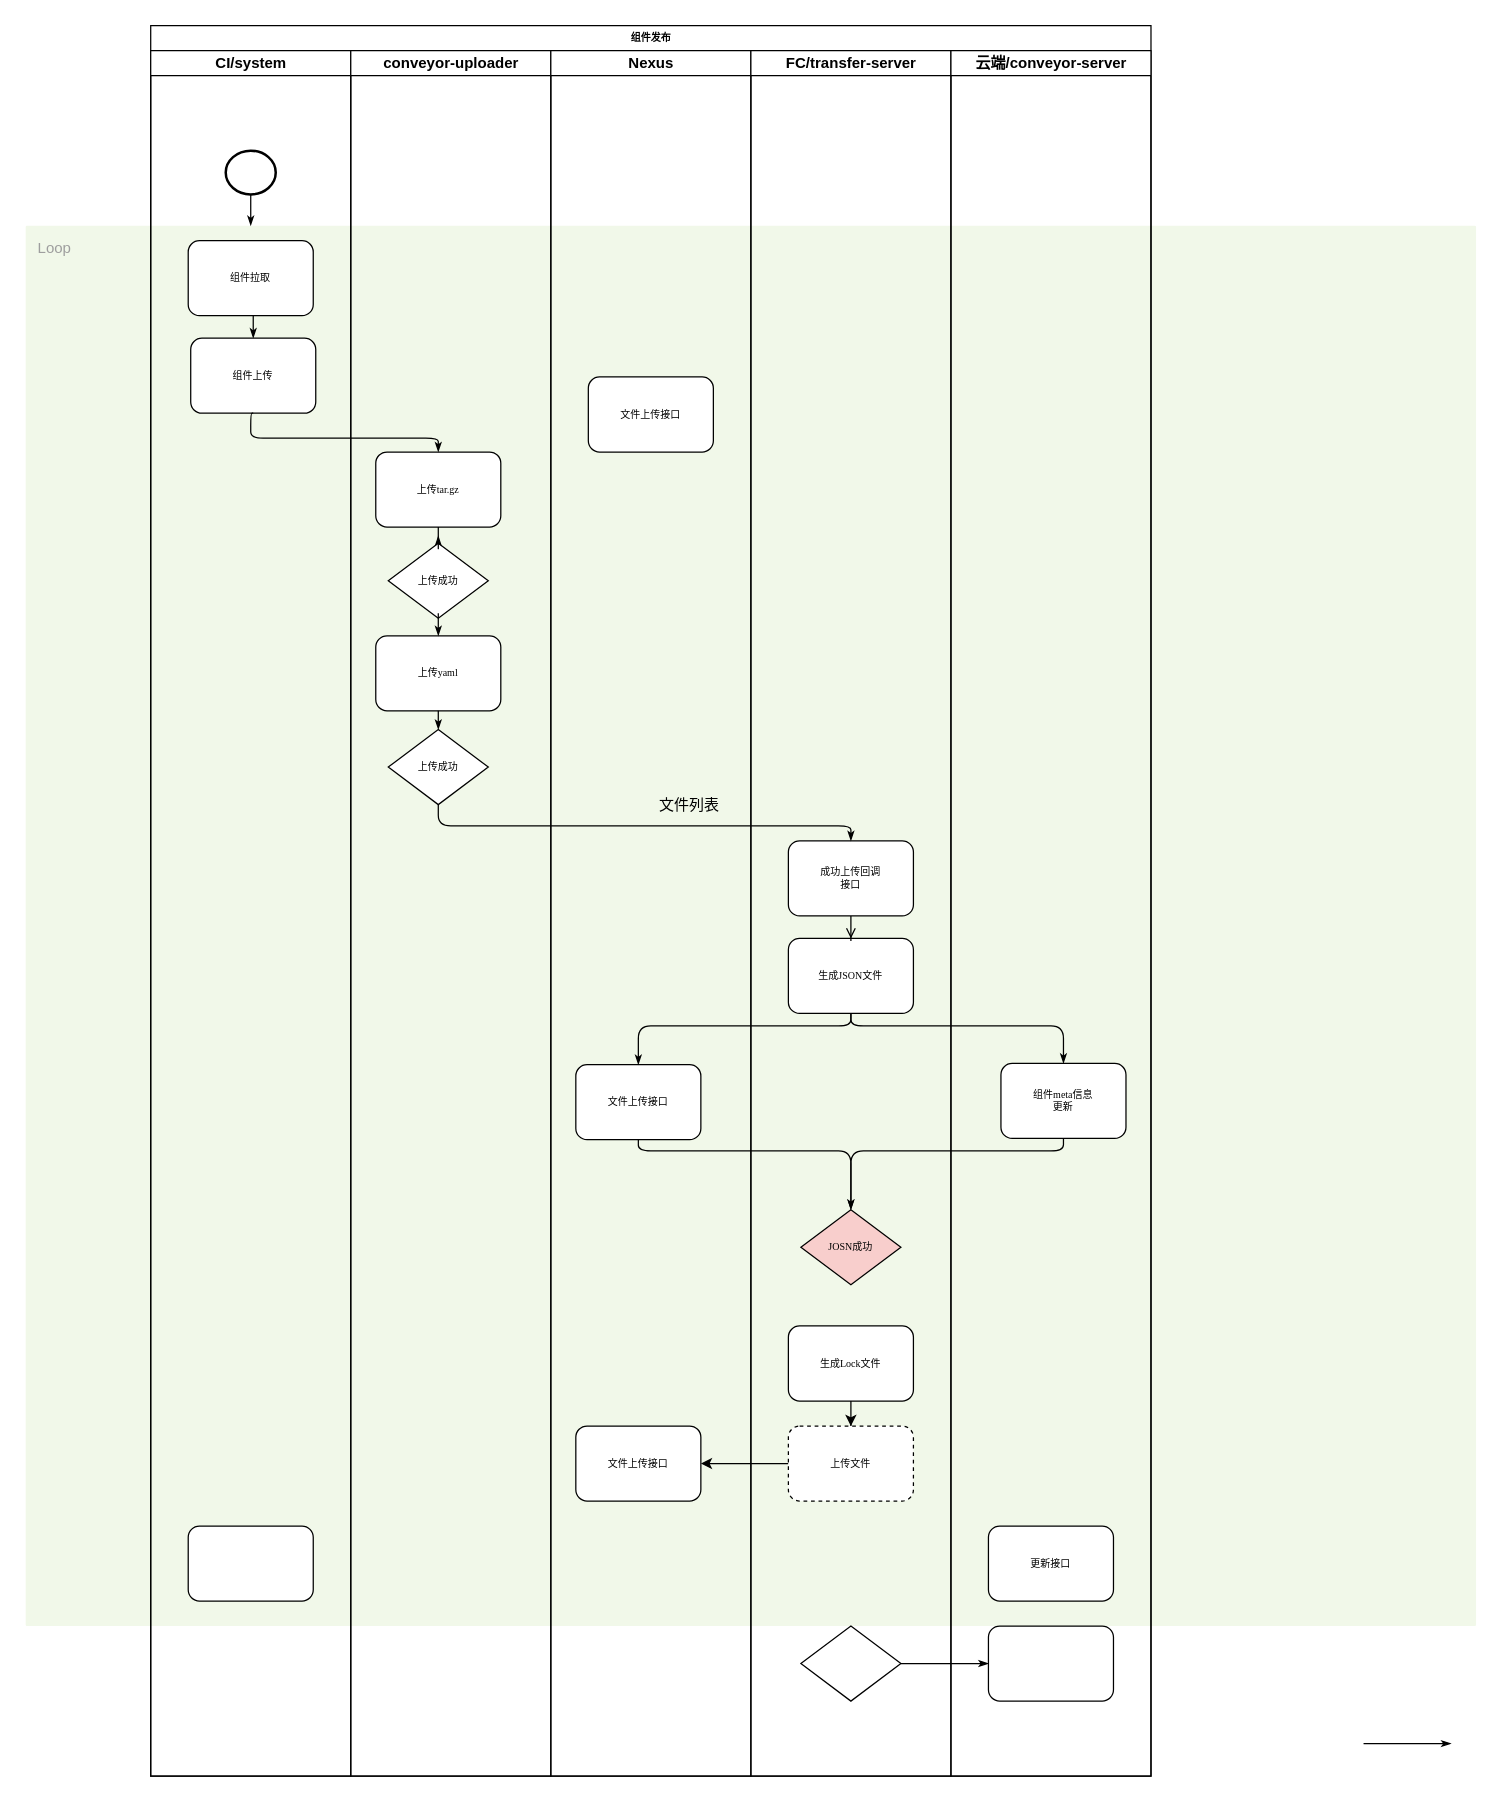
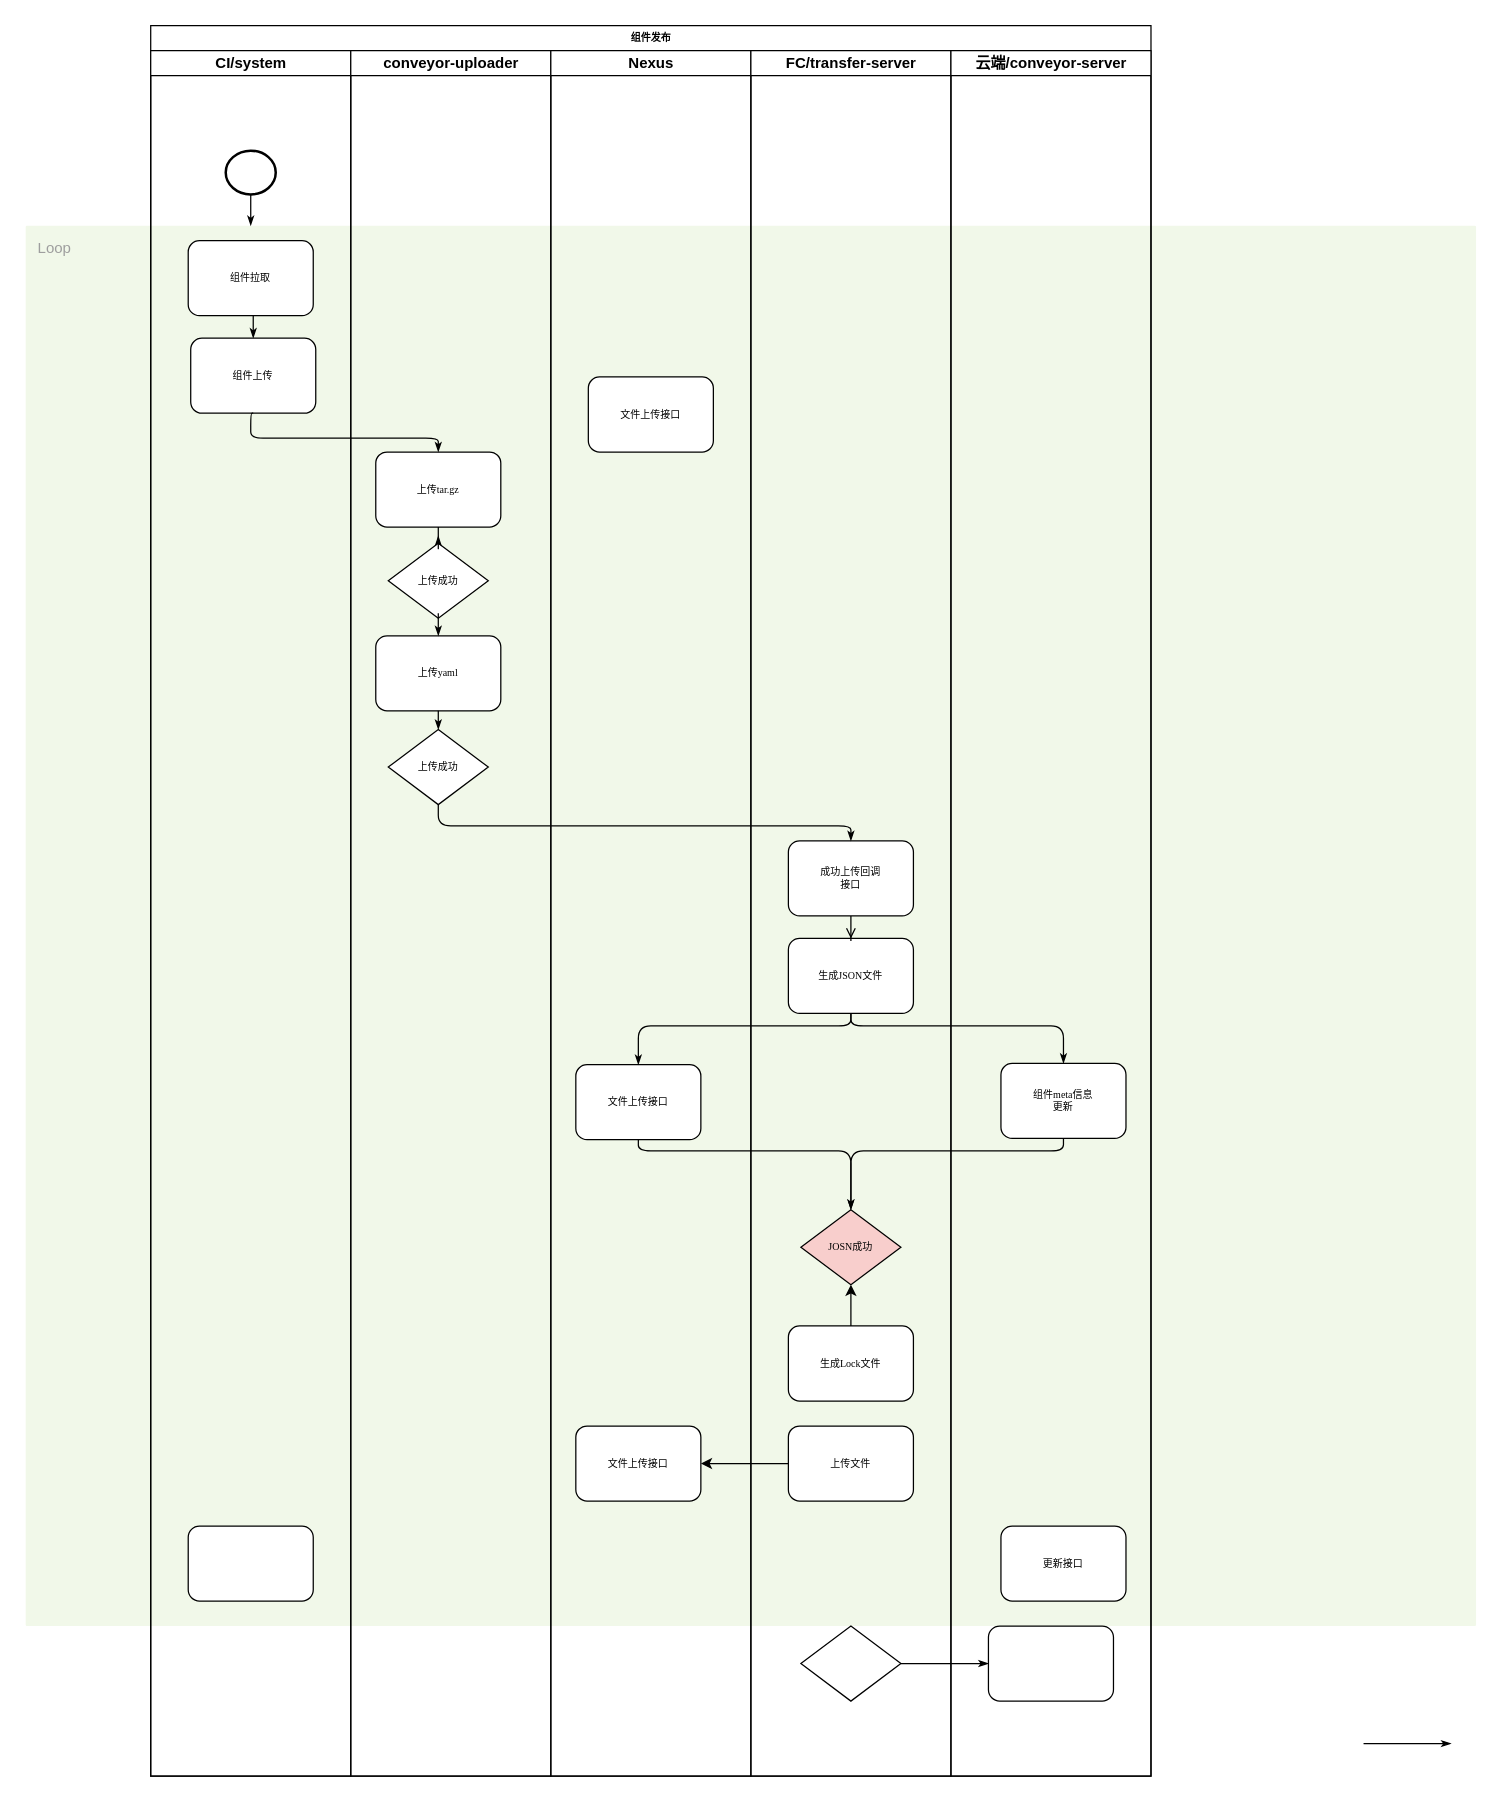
node "文件列表": removed
edge "生成Lock文件" -> "上传文件": now "生成Lock文件" -> "JOSN成功"
node "上传文件": style dashed -> solid
node "更新接口": moved (1051, 1563) -> (1063, 1563)
